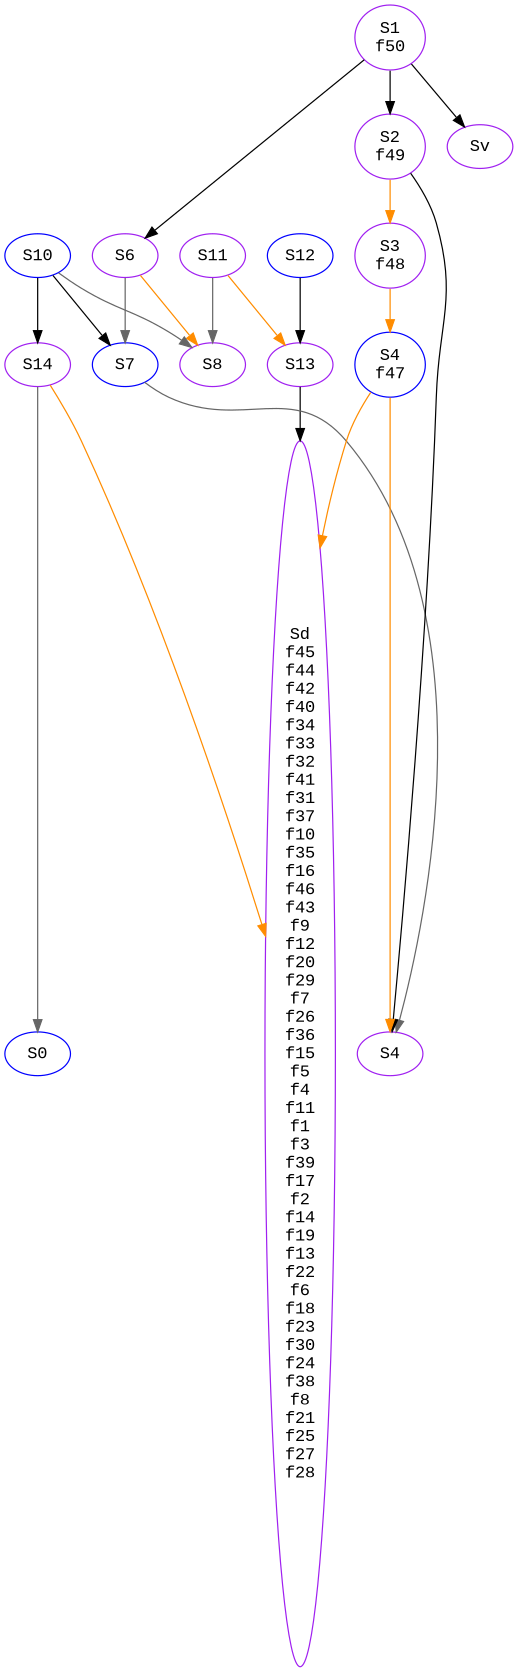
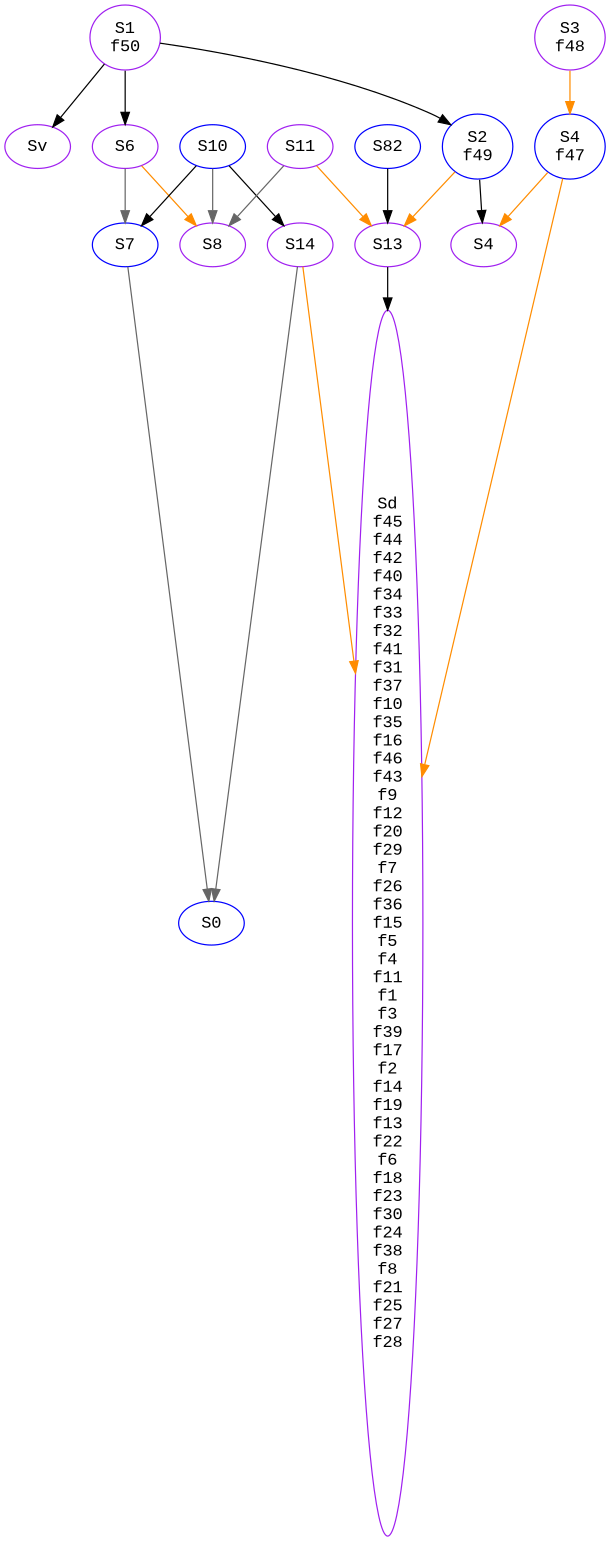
node "S2 f49": color purple -> blue
edge "S2 f49" -> "S3 f48": now "S2 f49" -> "S13"
node "S12": label "S12" -> "S82"
edge "S7" -> "S4": now "S7" -> "S0"
